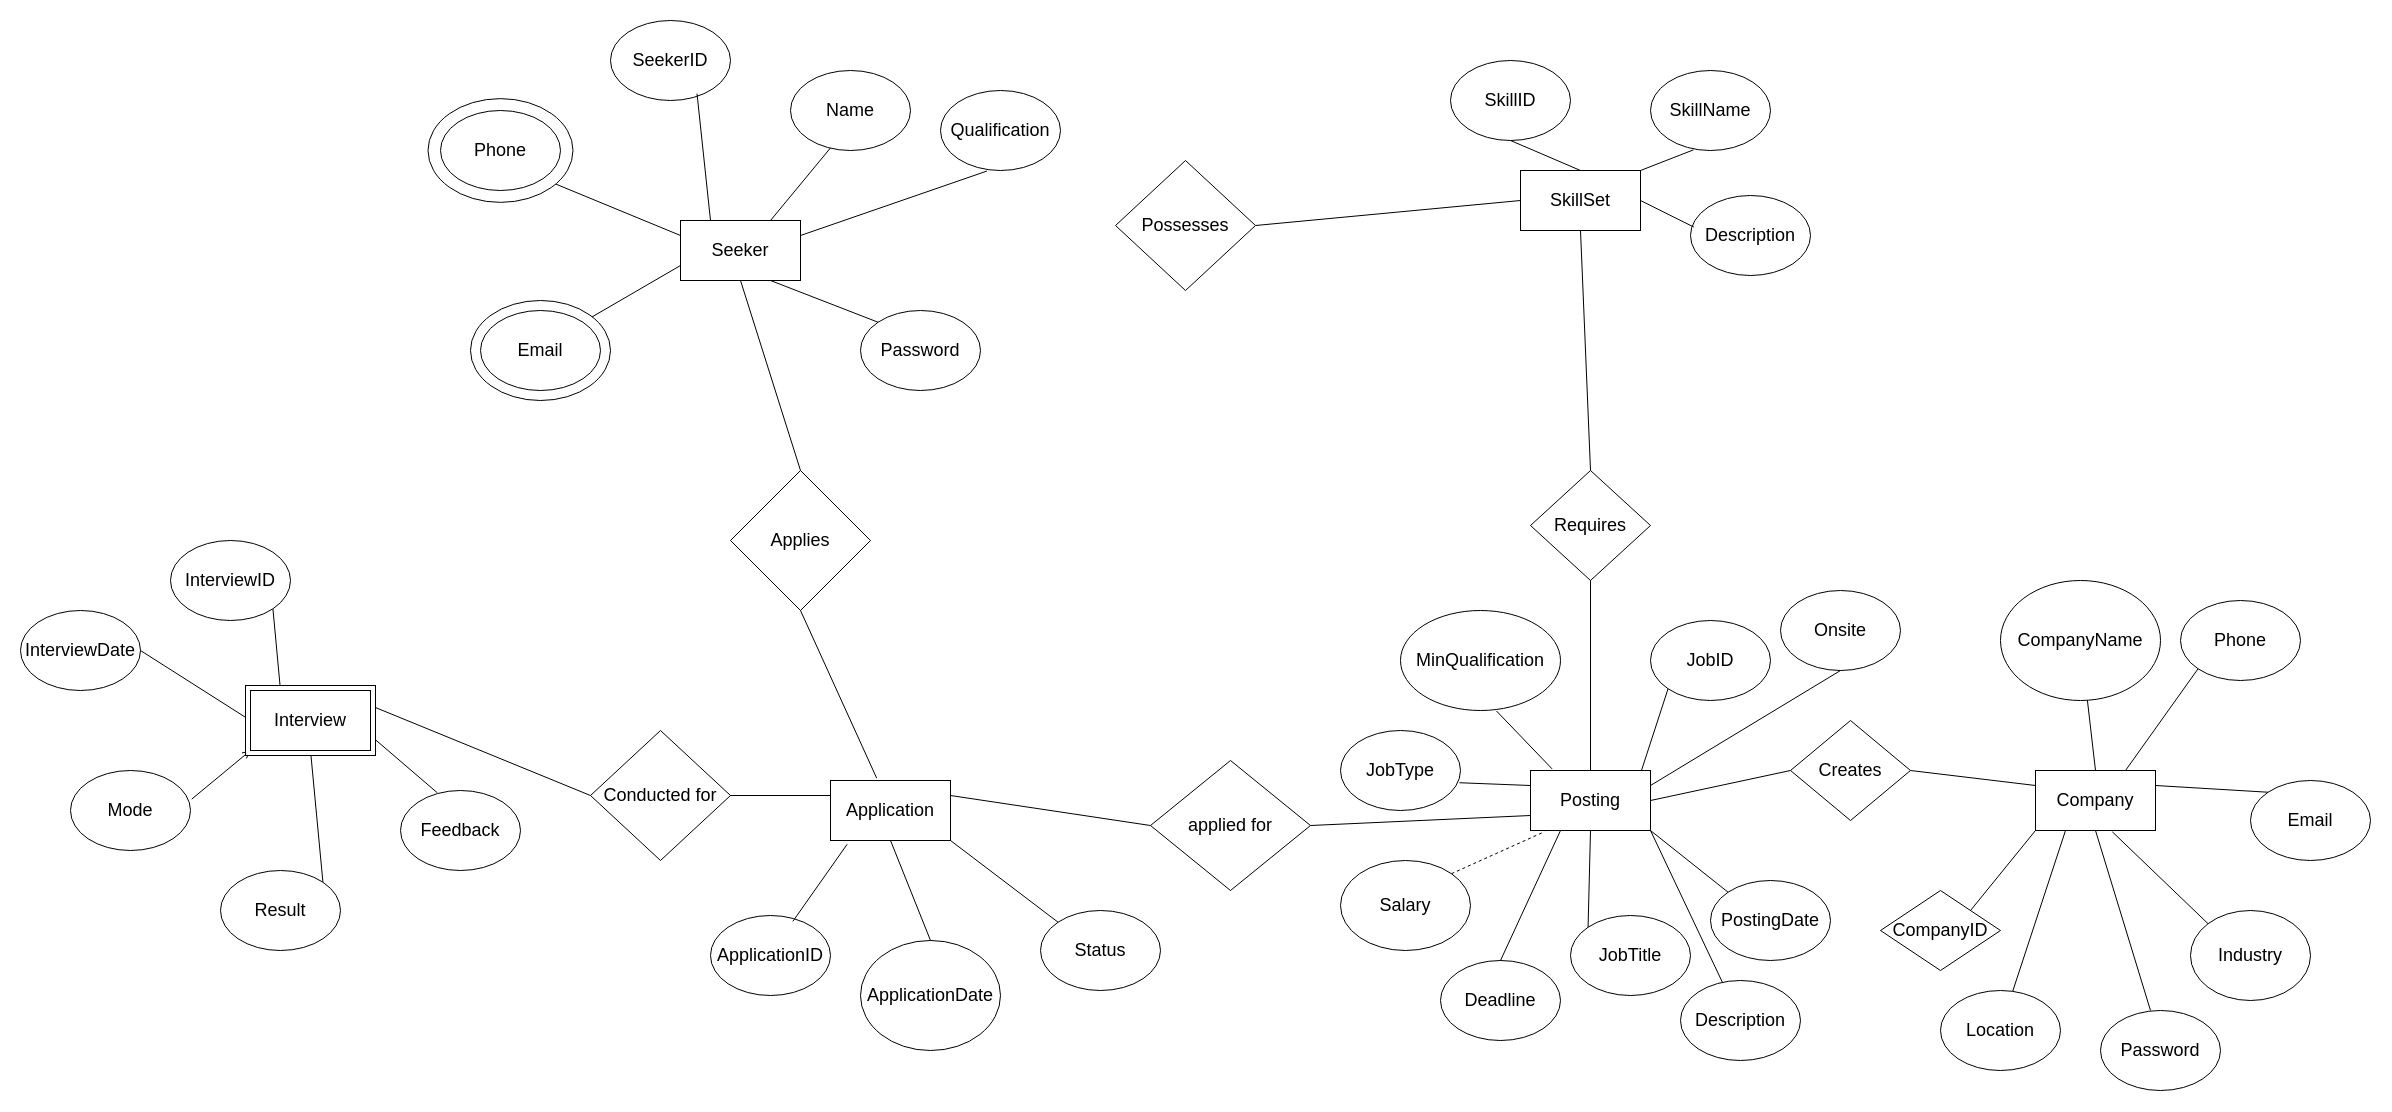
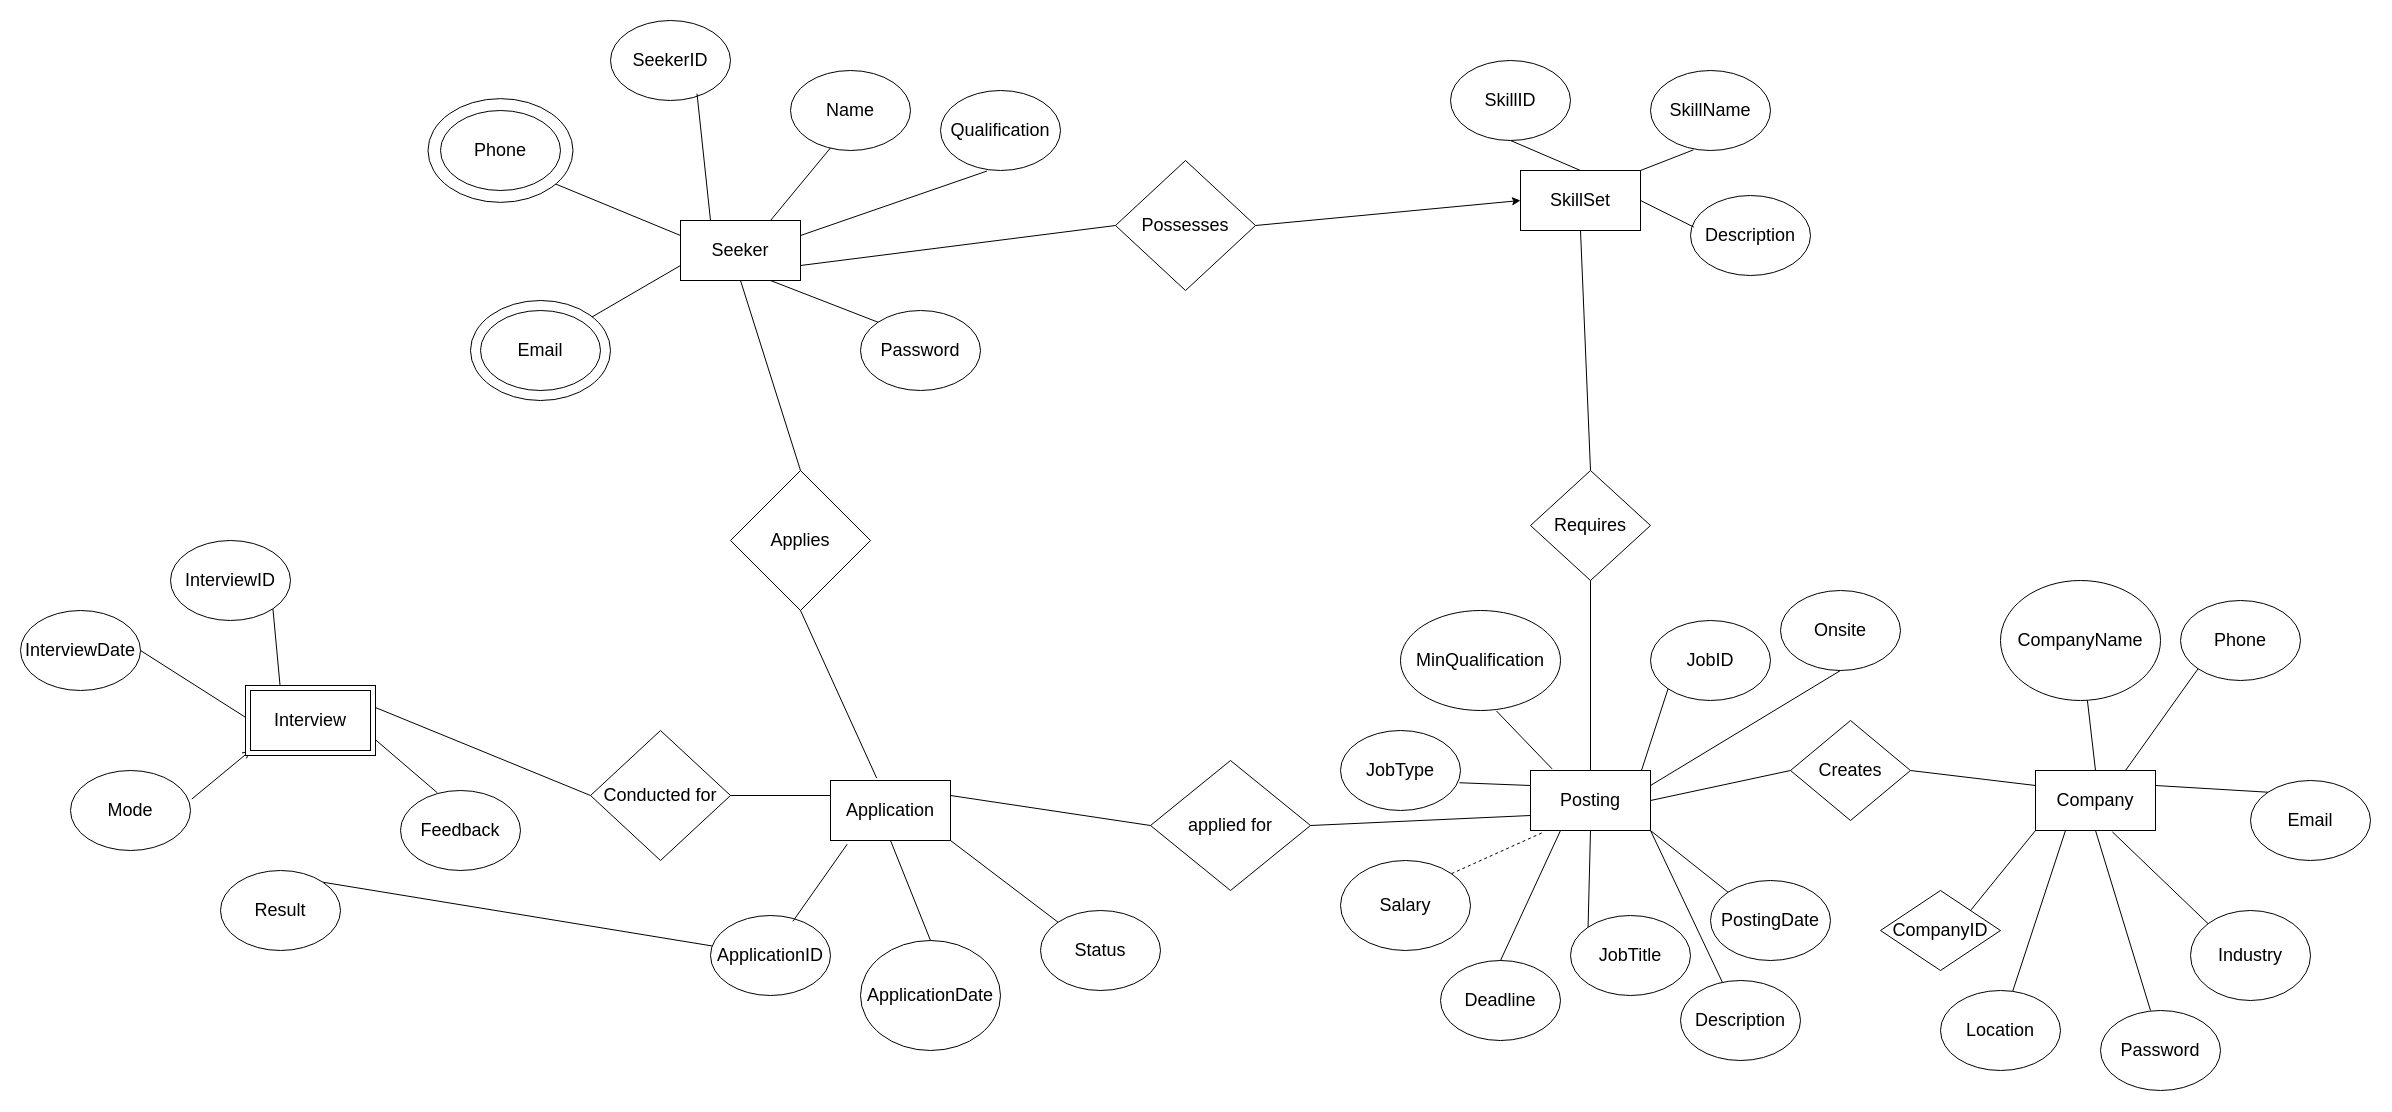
edge "SkillSet" -- "Possesses": arrowhead none -> classic
edge "Possesses" -- "Seeker": added
edge "Interview" -- "Result": now "ApplicationID" -- "Result"
